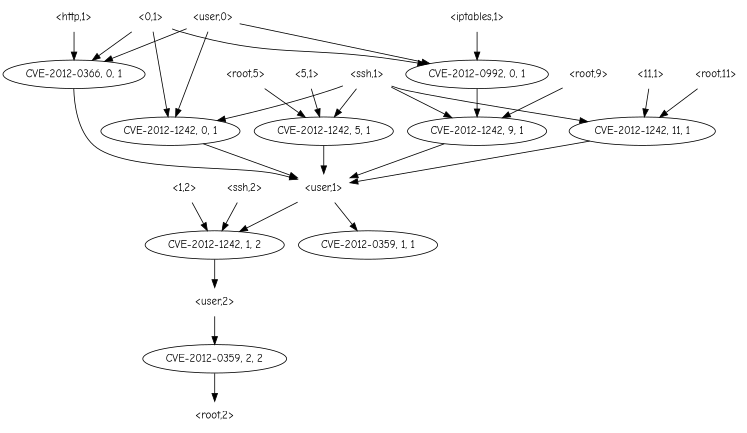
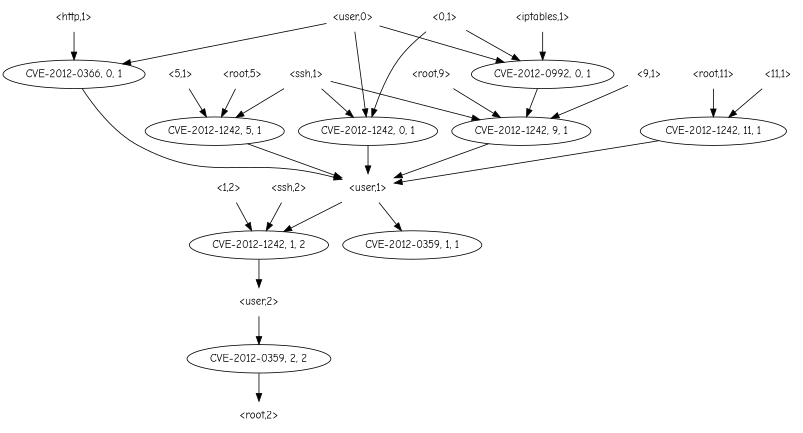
edge "<0,1>" -> "CVE-2012-0366, 0, 1": removed
node "<9,1>": added
edge "<ssh,1>" -> "CVE-2012-1242, 11, 1": removed
